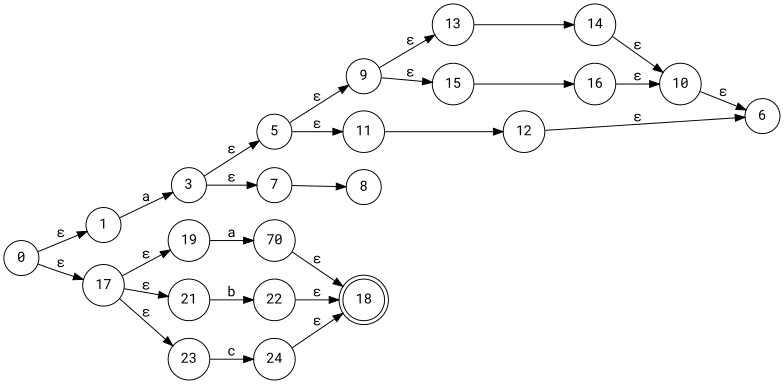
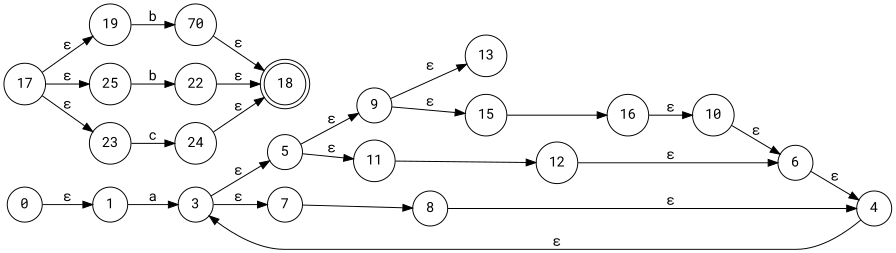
node "14": removed
node "4": added
edge "19" -> "70": label "a" -> "b"
edge "0" -> "17": removed, label "ε"
node "21": label "21" -> "25"
